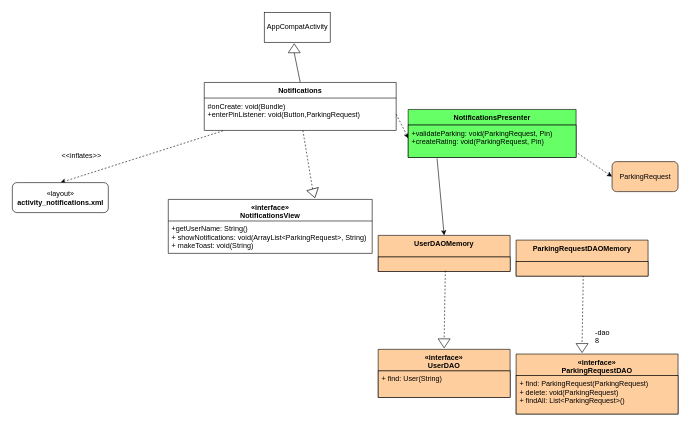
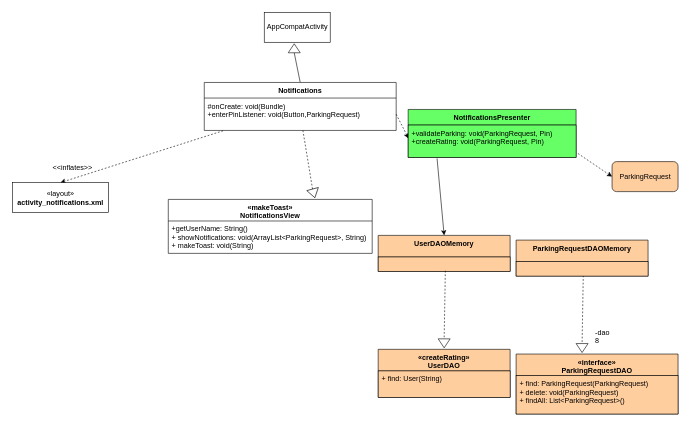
node "<<inflates>>": moved (81, 156) -> (72, 168)
node "«layout» activity_notifications.xml": shape rounded rectangle -> rectangle
node "«interface» NotificationsView": label "«interface» NotificationsView" -> "«makeToast» NotificationsView"
node "«interface» UserDAO": label "«interface» UserDAO" -> "«createRating» UserDAO"
